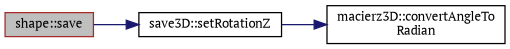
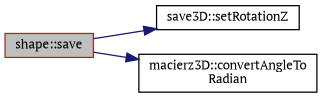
edge "save3D::setRotationZ" -> "macierz3D::convertAngleTo Radian": now "shape::save" -> "macierz3D::convertAngleTo Radian"
